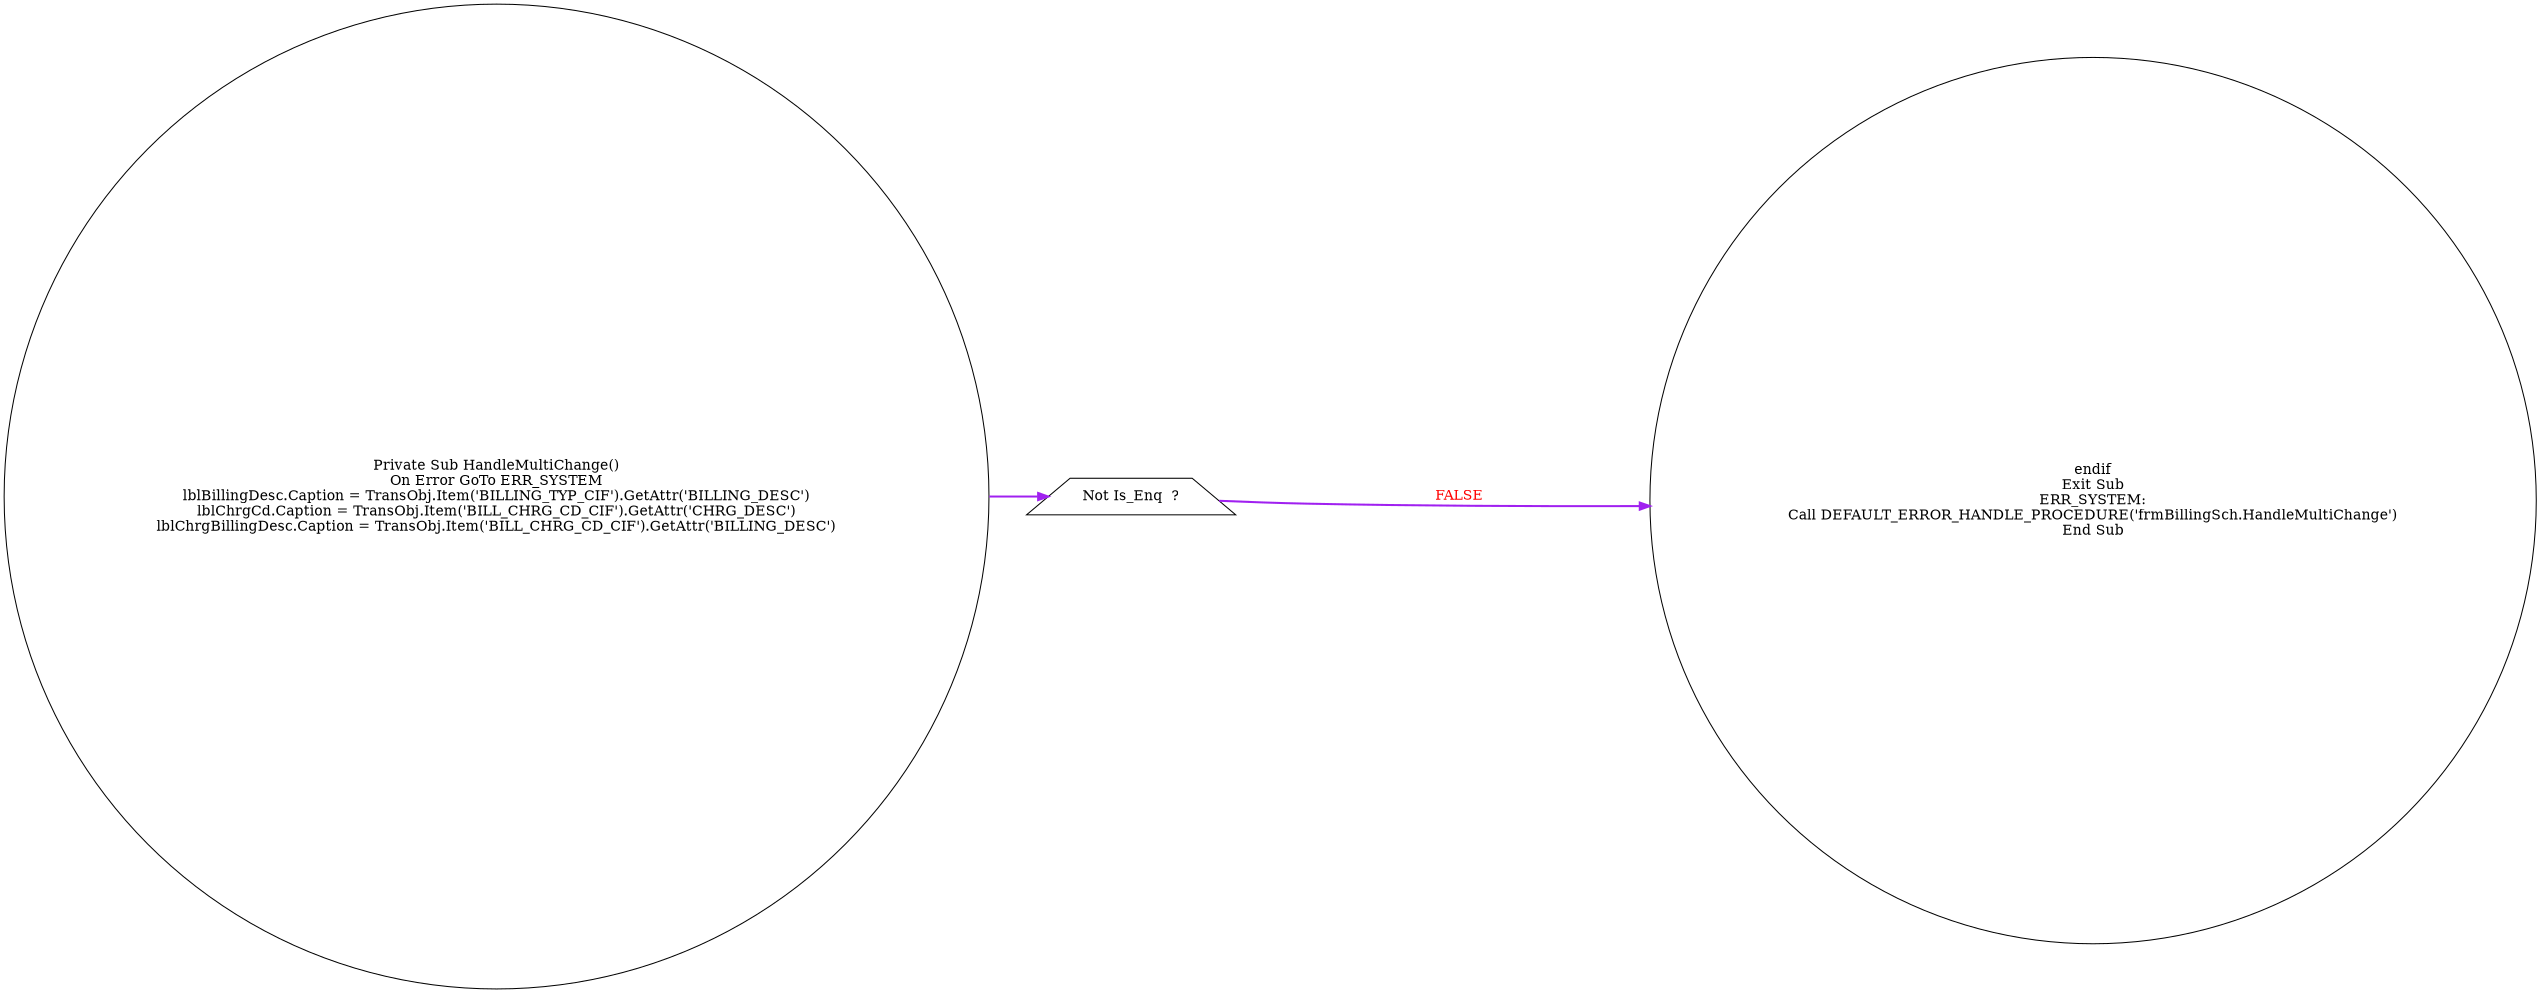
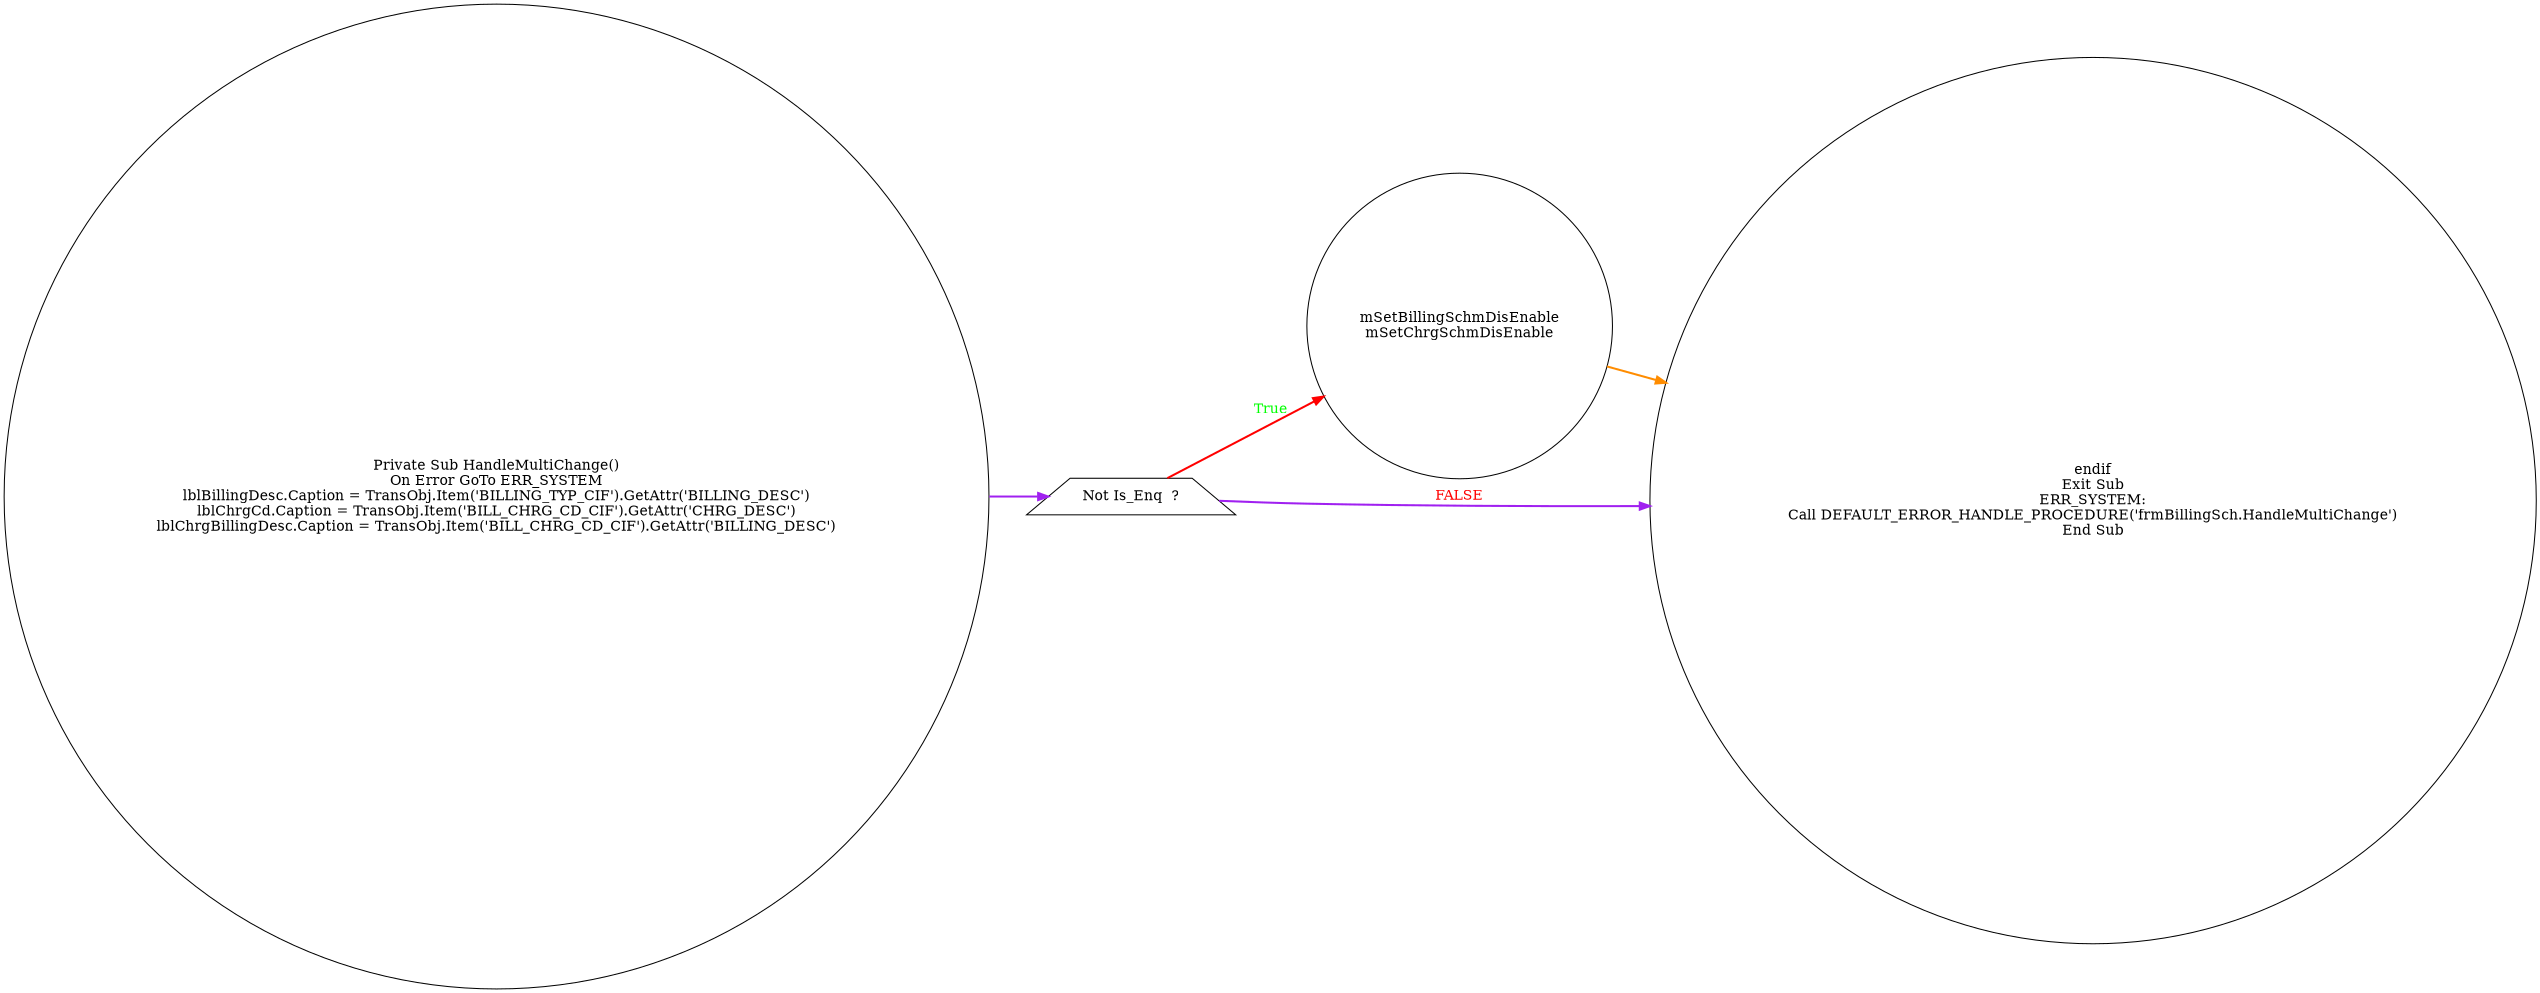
node "mSetBillingSchmDisEnable mSetChrgSchmDisEnable": added
